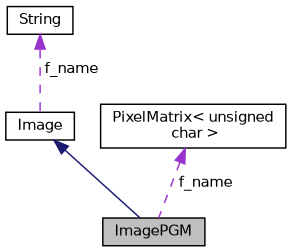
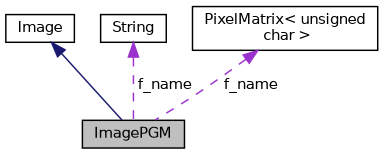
edge "Image" -> "String": now "ImagePGM" -> "String"
